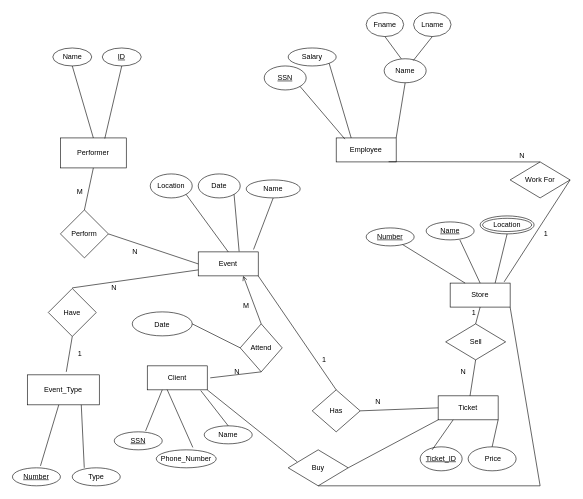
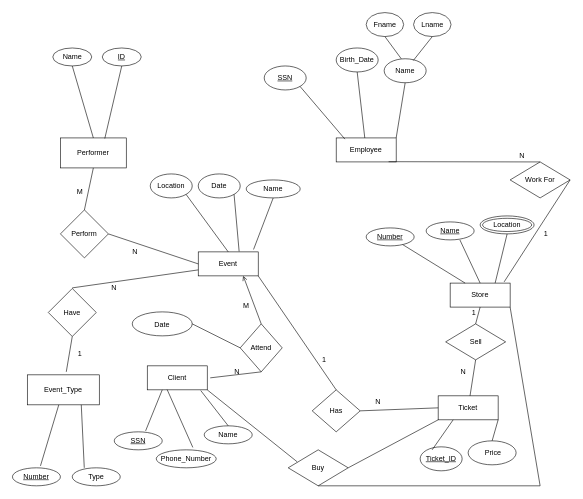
node "Salary": removed
node "Birth_Date": added
edge "Salary" -- "Employee": removed
edge "Birth_Date" -- "Employee": added
node "Price": moved (492, 459) -> (492, 453)
